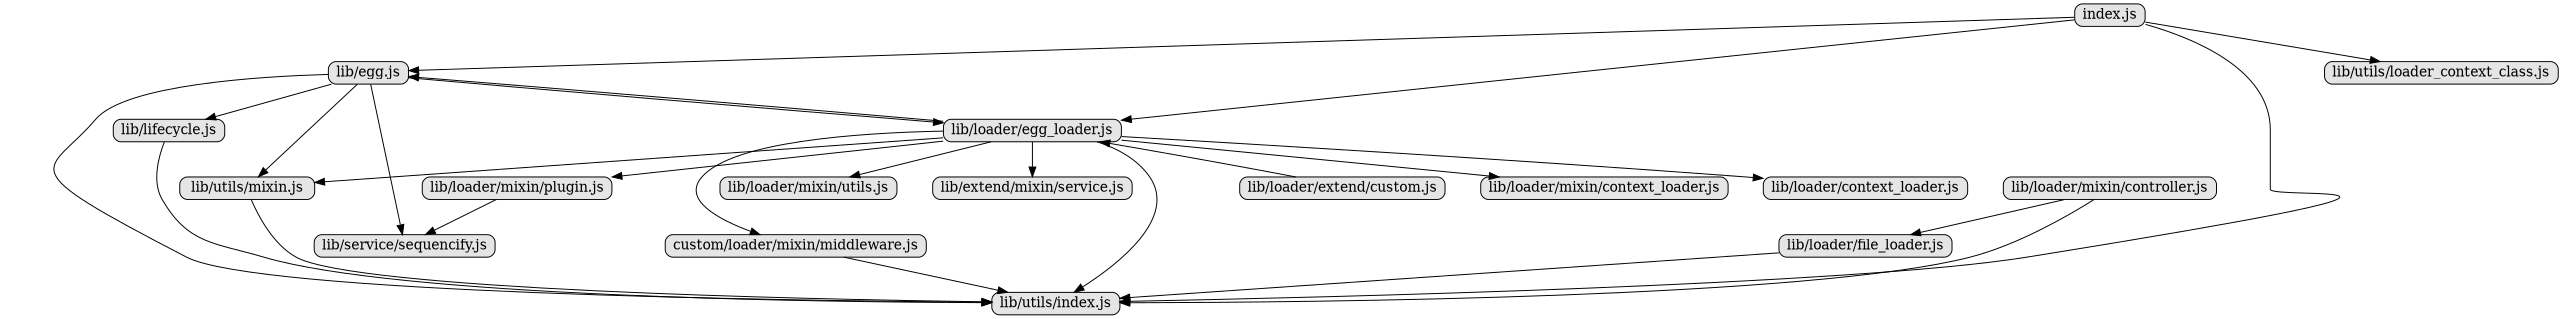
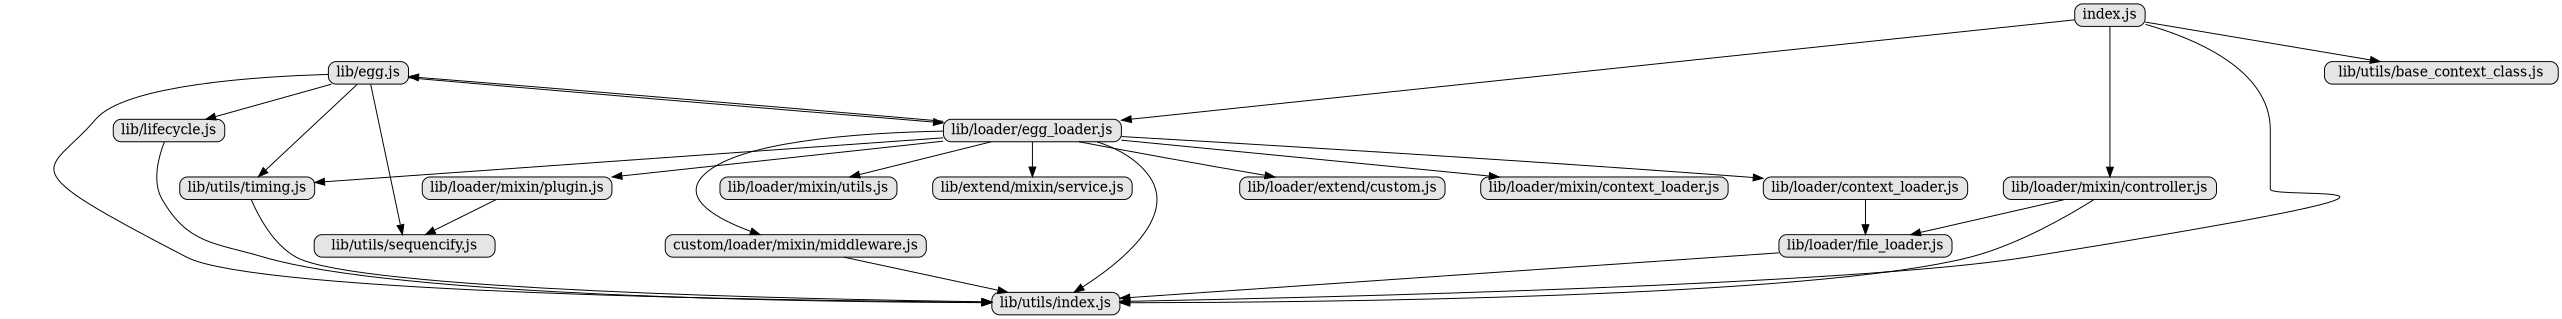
edge "index.js" -> "lib/egg.js": now "index.js" -> "lib/loader/mixin/controller.js"
node "lib/utils/loader_context_class.js": label "lib/utils/loader_context_class.js" -> "lib/utils/base_context_class.js"
edge "lib/loader/extend/custom.js" -> "lib/loader/egg_loader.js": reversed
node "lib/utils/mixin.js": label "lib/utils/mixin.js" -> "lib/utils/timing.js"
edge "lib/loader/context_loader.js" -> "lib/loader/file_loader.js": added
node "lib/service/sequencify.js": label "lib/service/sequencify.js" -> "lib/utils/sequencify.js"
